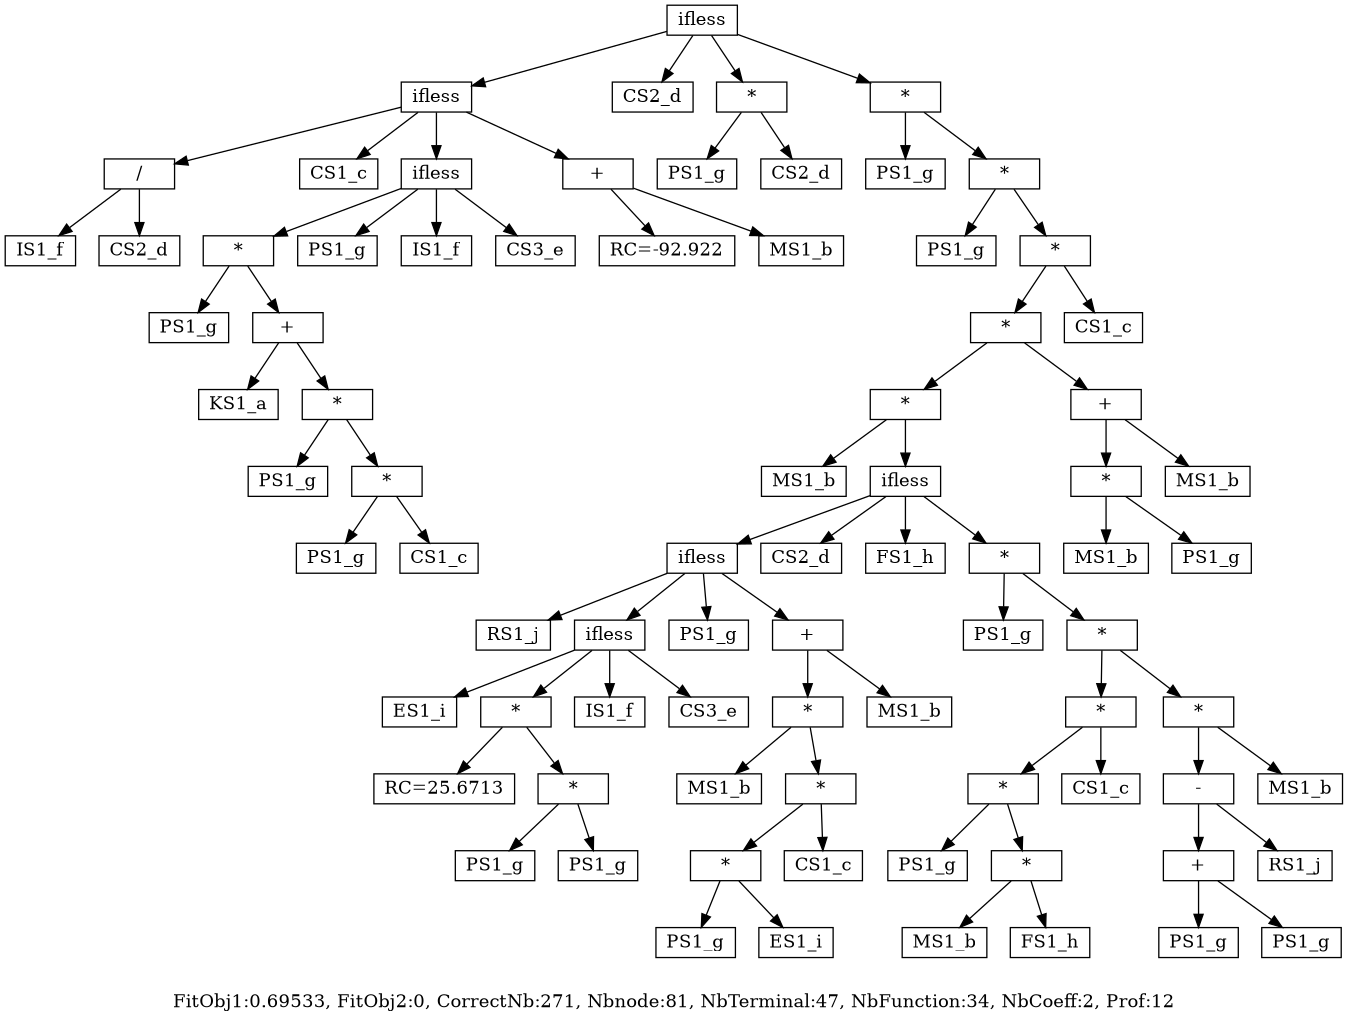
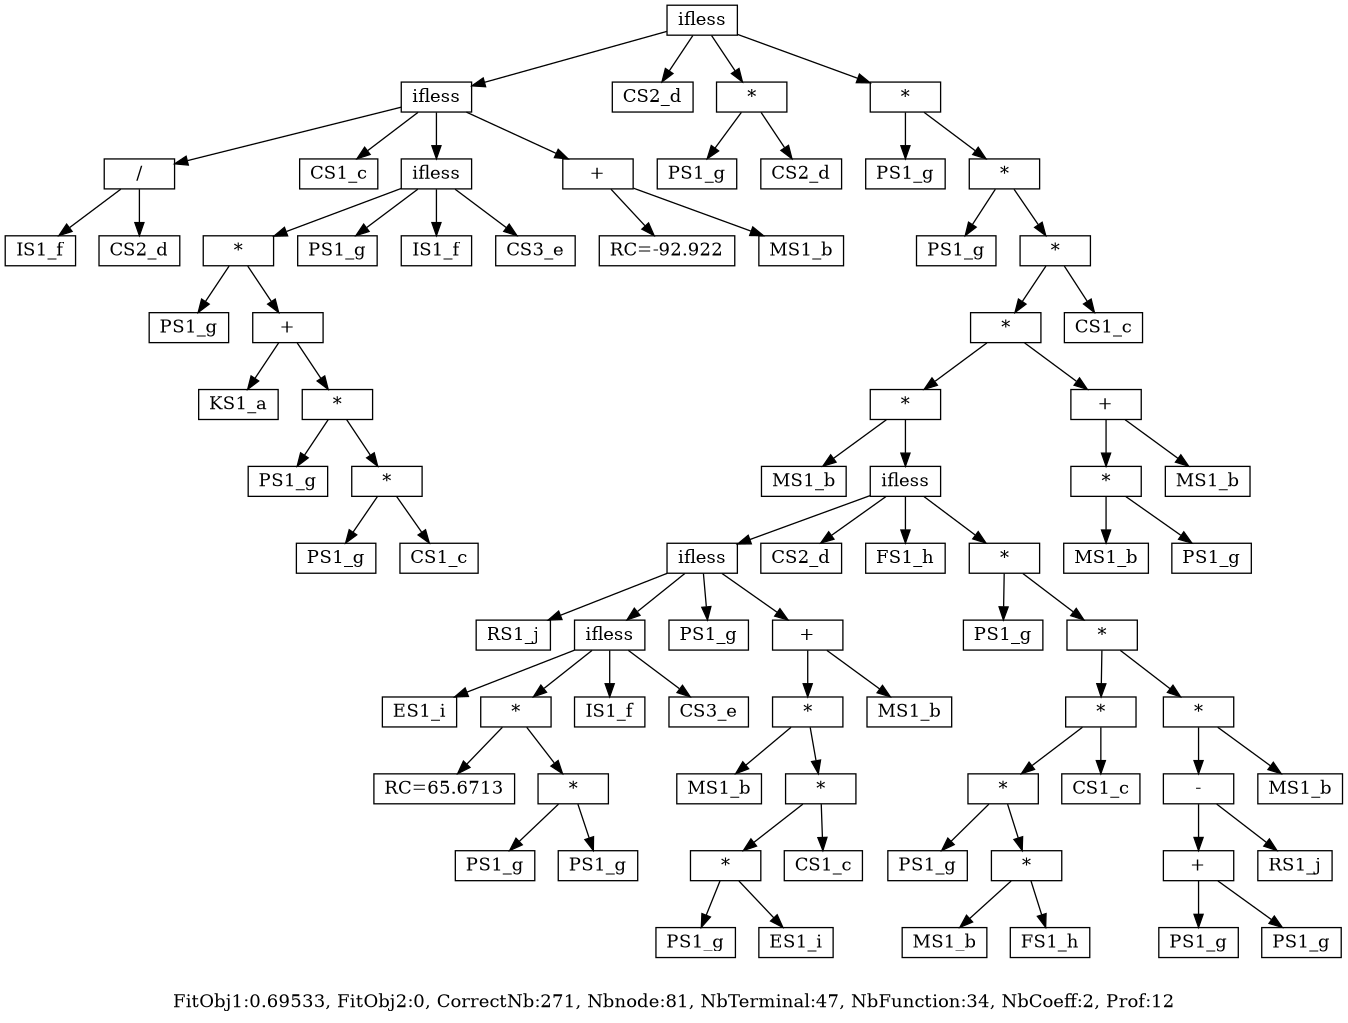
node "RC=25.6713": label "RC=25.6713" -> "RC=65.6713"
